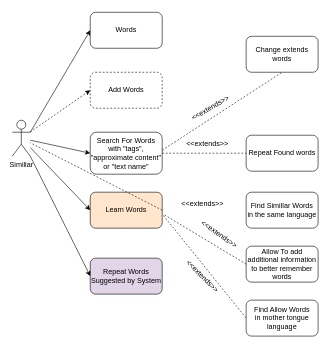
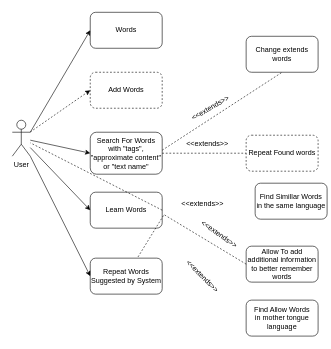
node "Repeat Found words": style solid -> dashed
node "Simillar": label "Simillar" -> "User"
node "Learn Words": fillcolor #ffe6cc -> #ffffff
node "Find Simillar Words in the same language": moved (282, 210) -> (291, 201)
edge "Learn Words" -- "Find Allow Words in mother tongue language": now "Learn Words" -- "Repeat Words Suggested by System"
node "Repeat Words Suggested by System": fillcolor #e1d5e7 -> #ffffff
